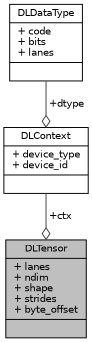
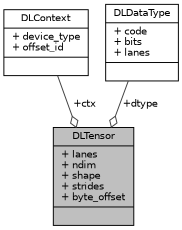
edge "DLDataType" -> "DLContext": now "DLDataType" -> "DLTensor"
node "DLContext": text "+ device_id" -> "+ offset_id"
